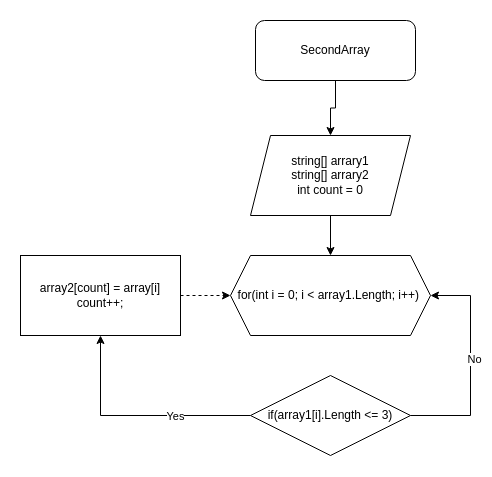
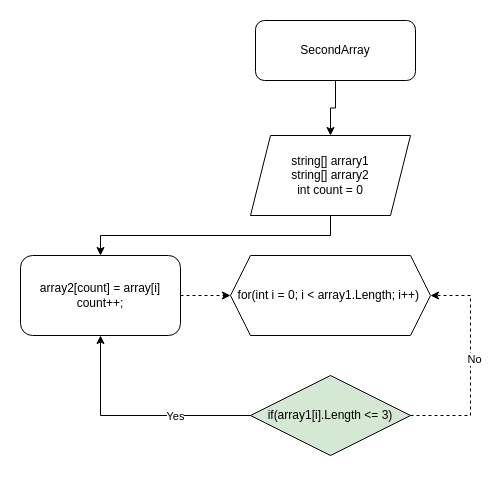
edge "string[] arrary1 string[] arrary2 int count = 0" -> "for(int i = 0; i < array1.Length; i++)": now "string[] arrary1 string[] arrary2 int count = 0" -> "array2[count] = array[i] count++;"
node "array2[count] = array[i] count++;": shape rectangle -> rounded rectangle
node "if(array1[i].Length <= 3)": fillcolor #ffffff -> #d5e8d4
edge "if(array1[i].Length <= 3)" -> "for(int i = 0; i < array1.Length; i++)": style solid -> dashed
